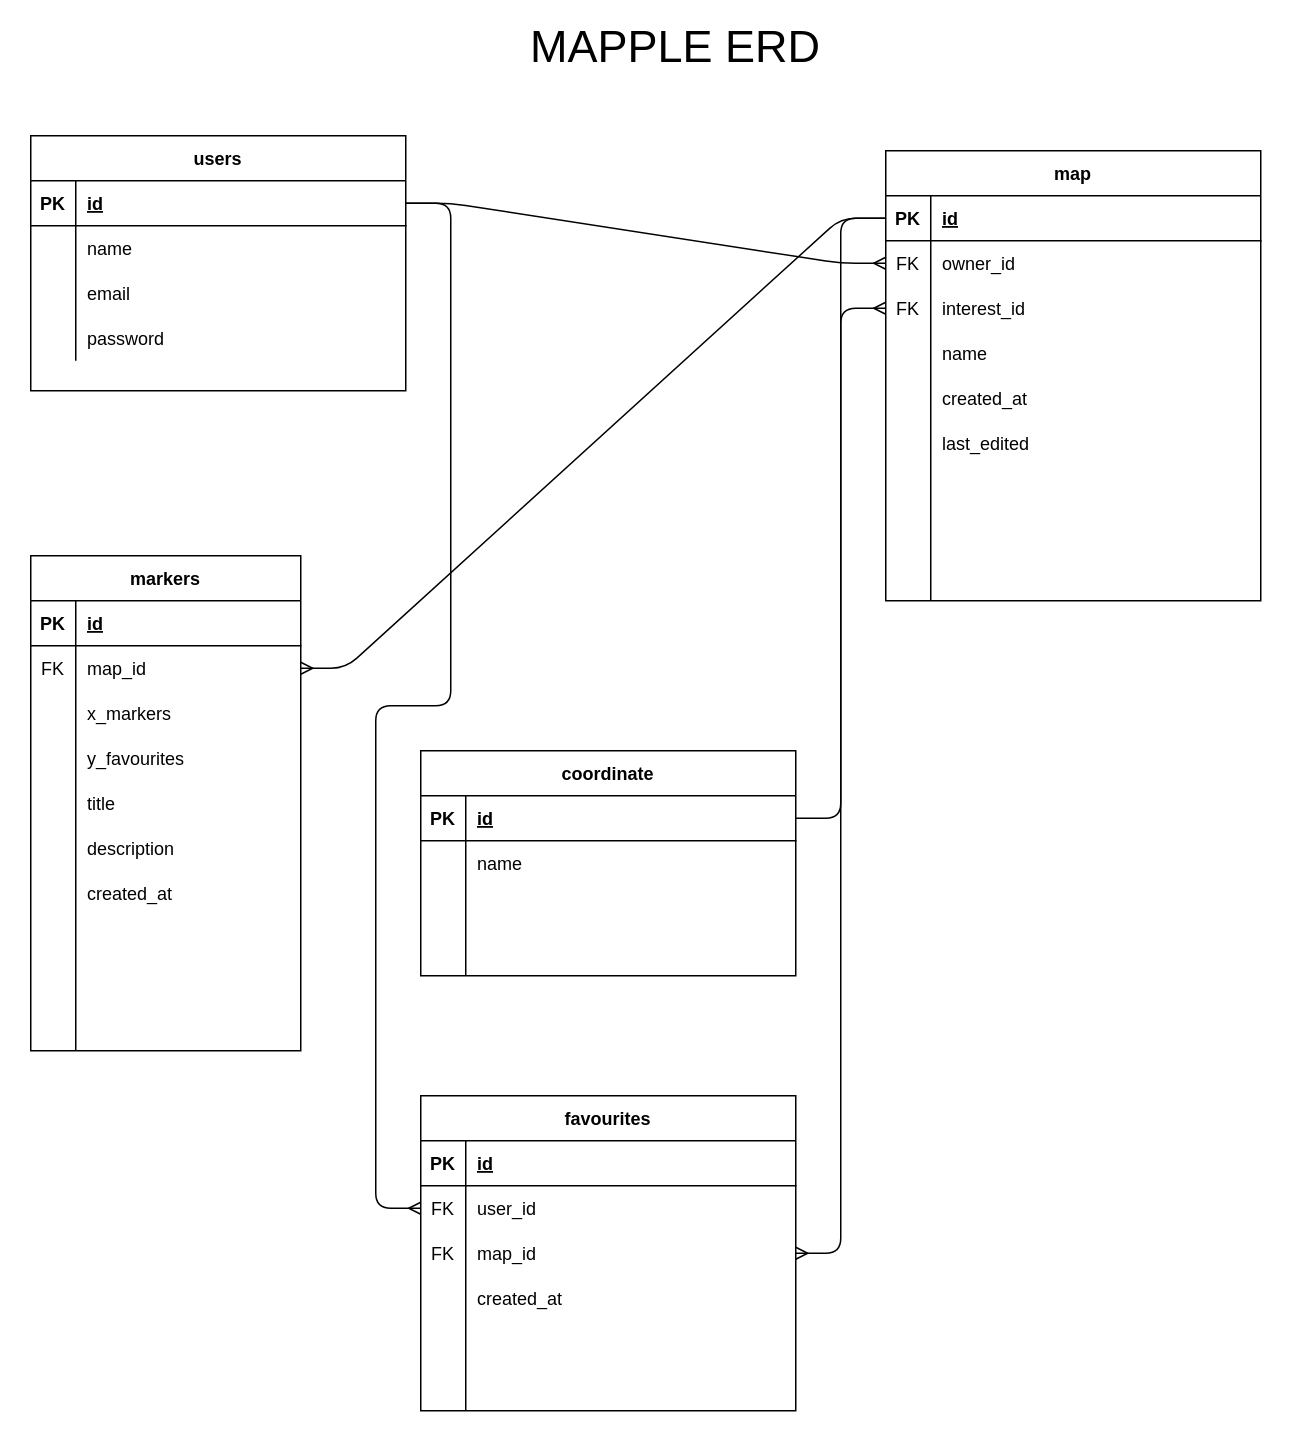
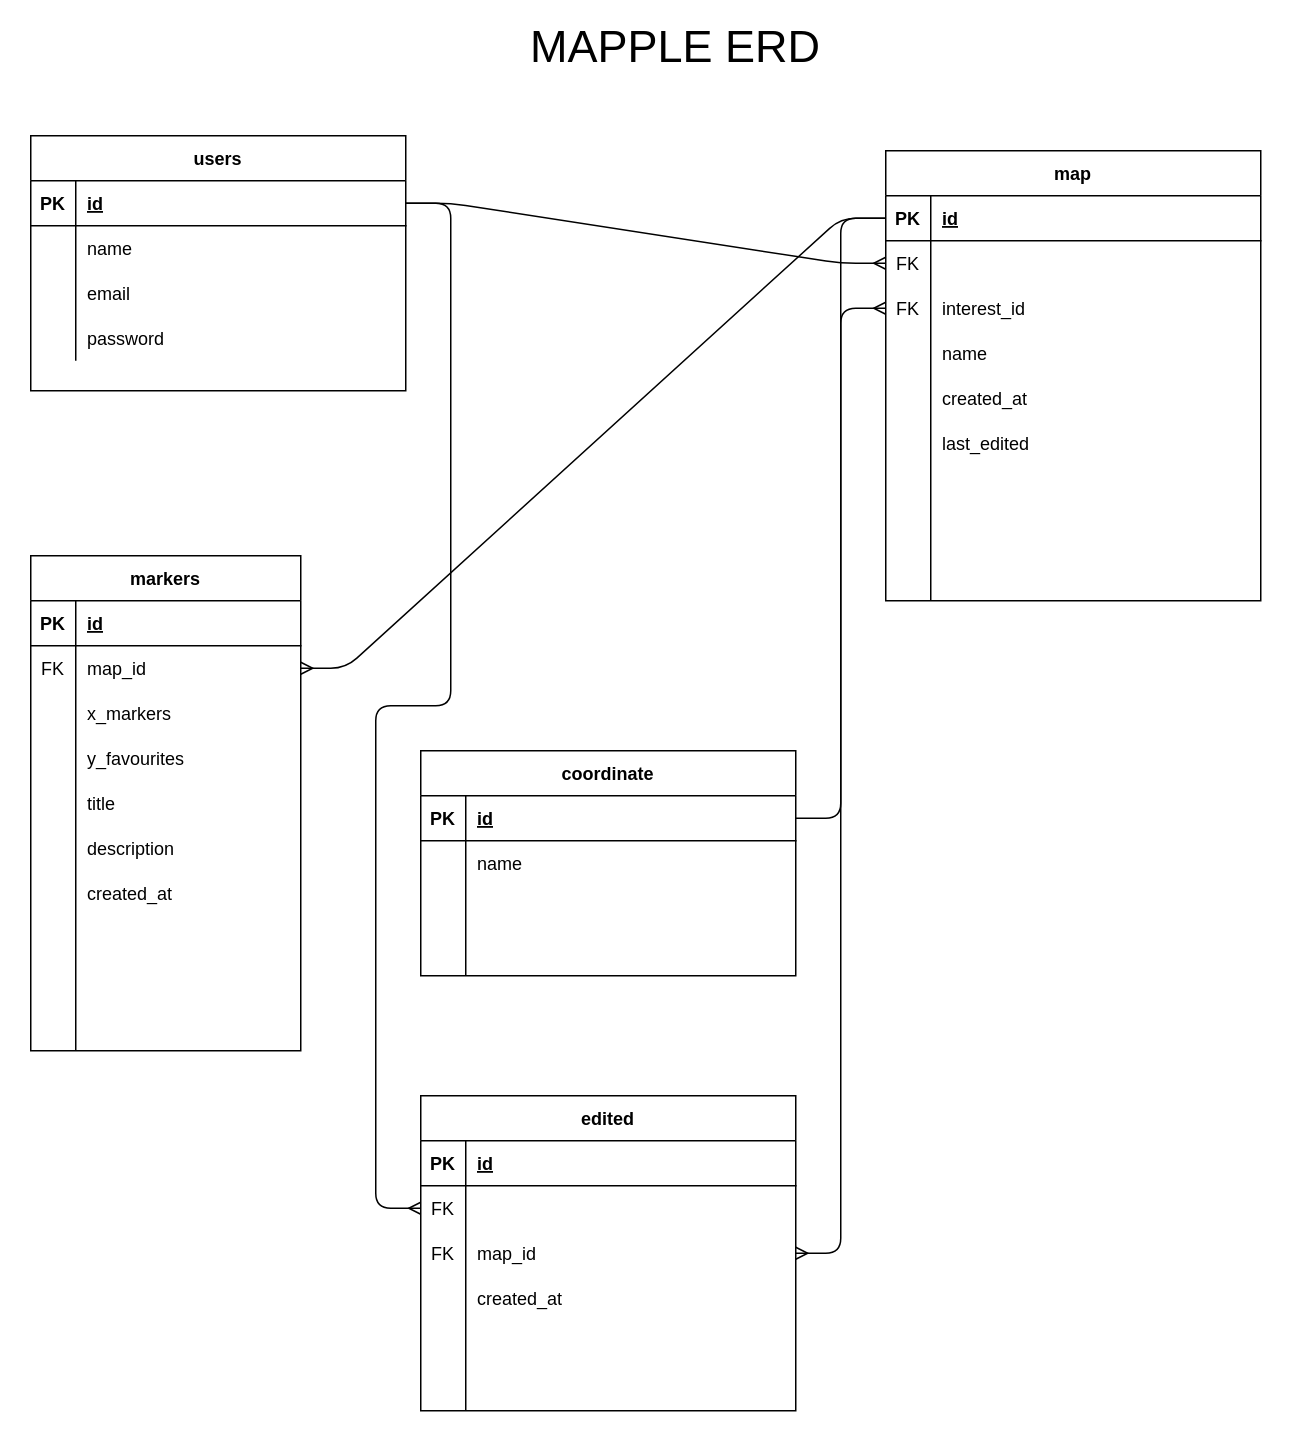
node "owner_id": removed
node "favourites": label "favourites" -> "edited"
node "user_id": removed
